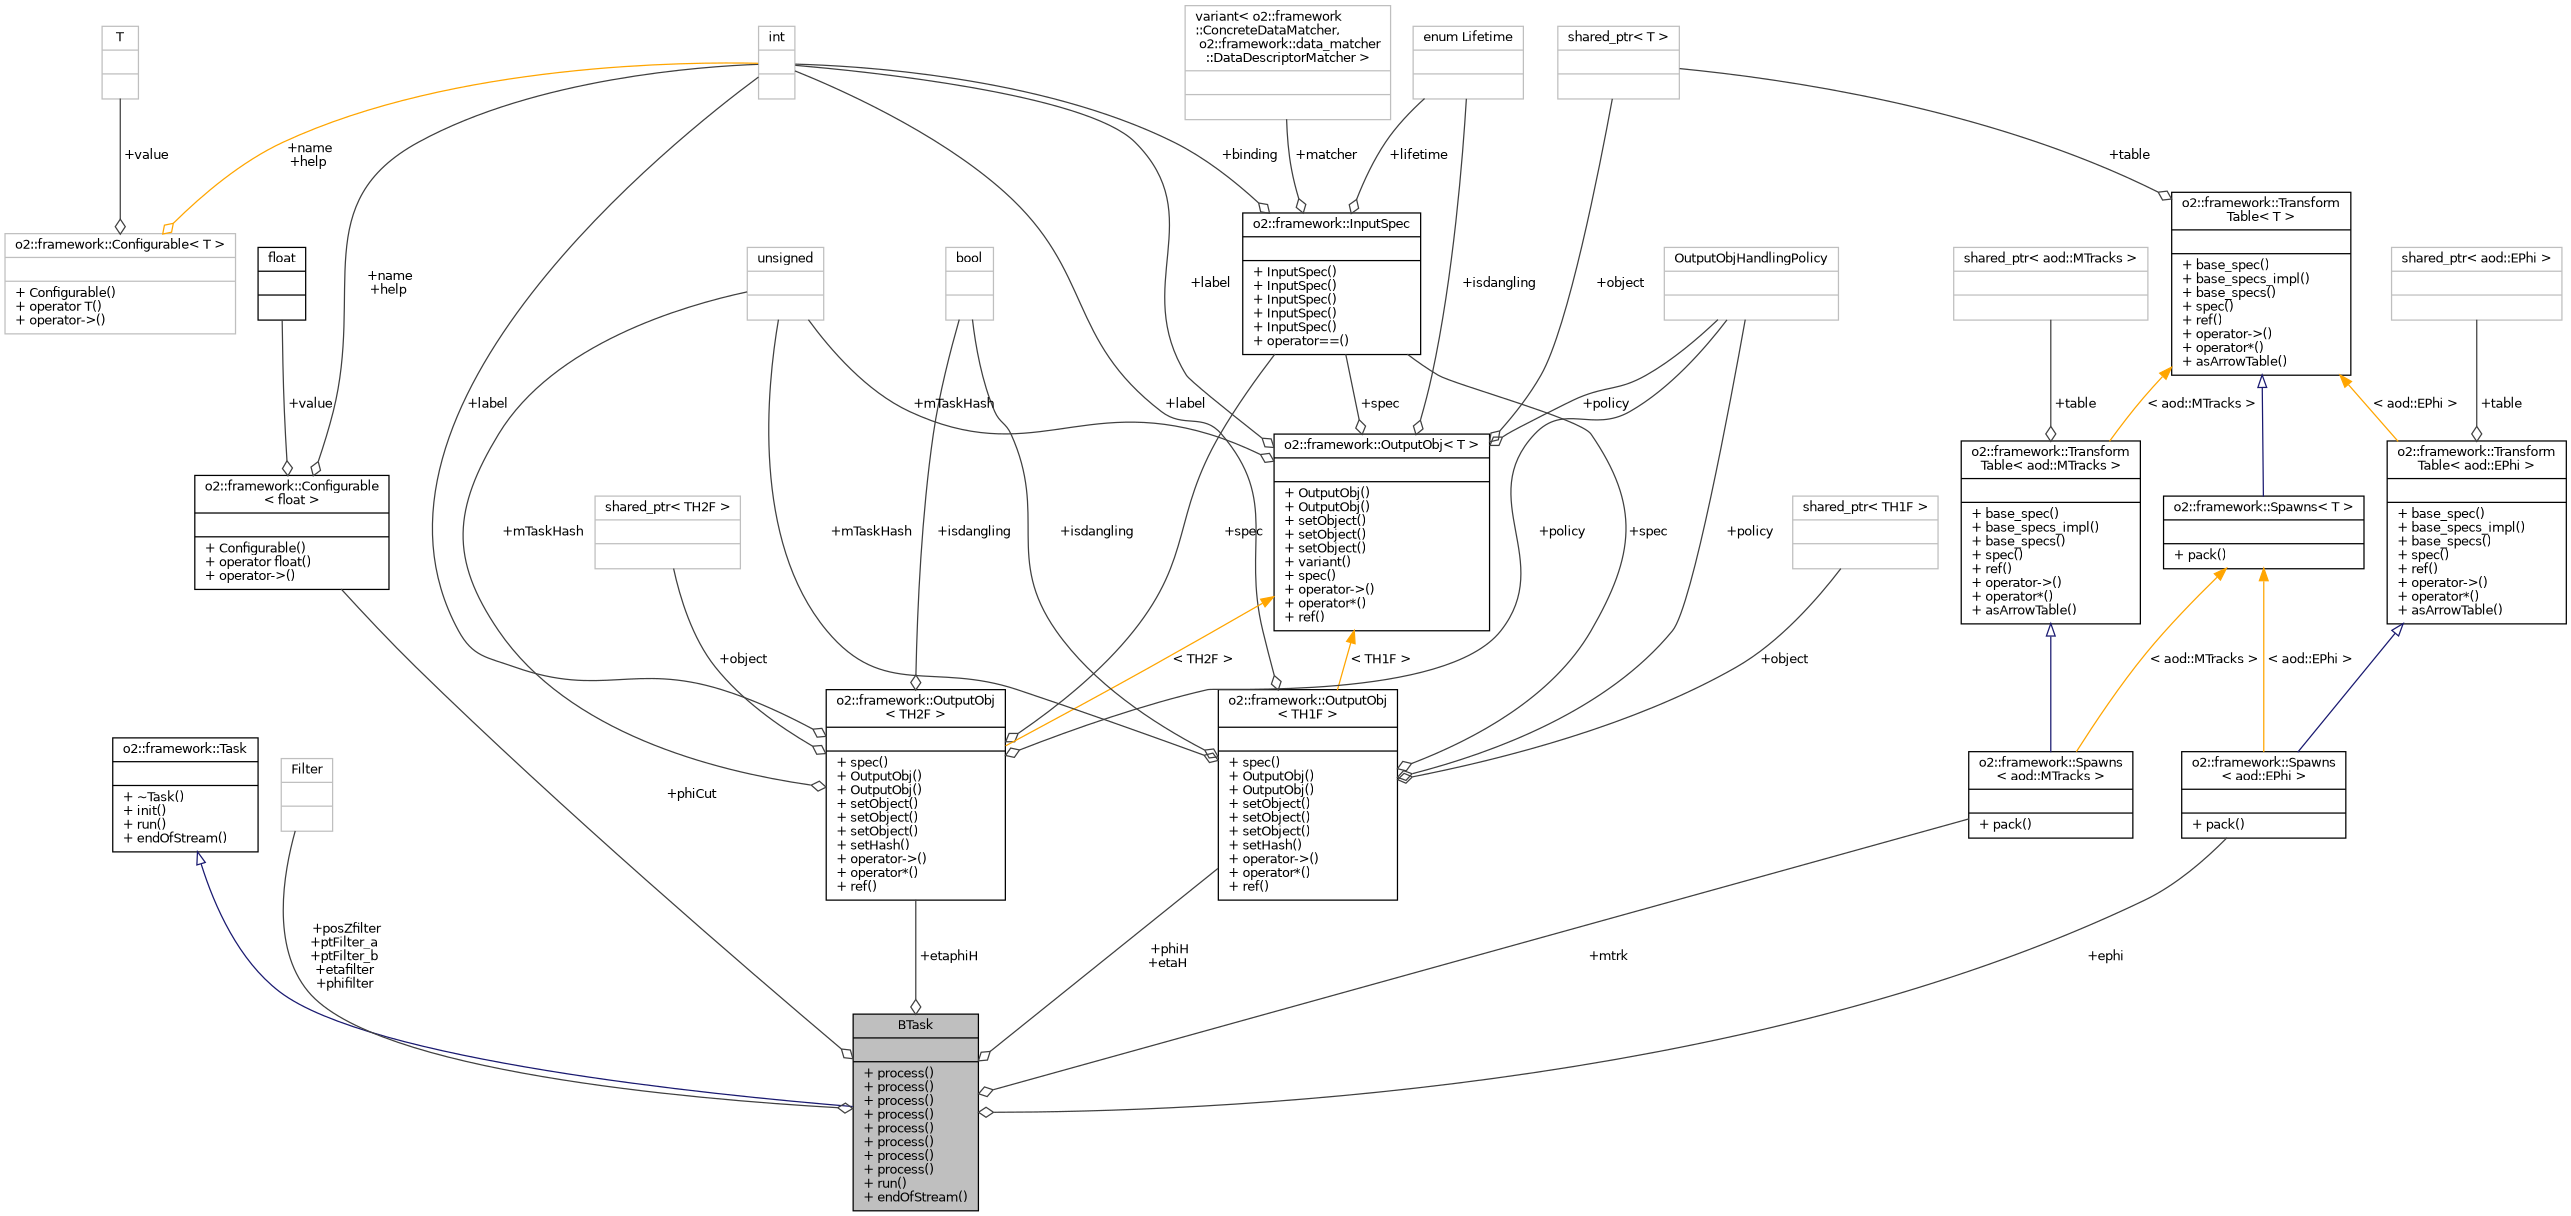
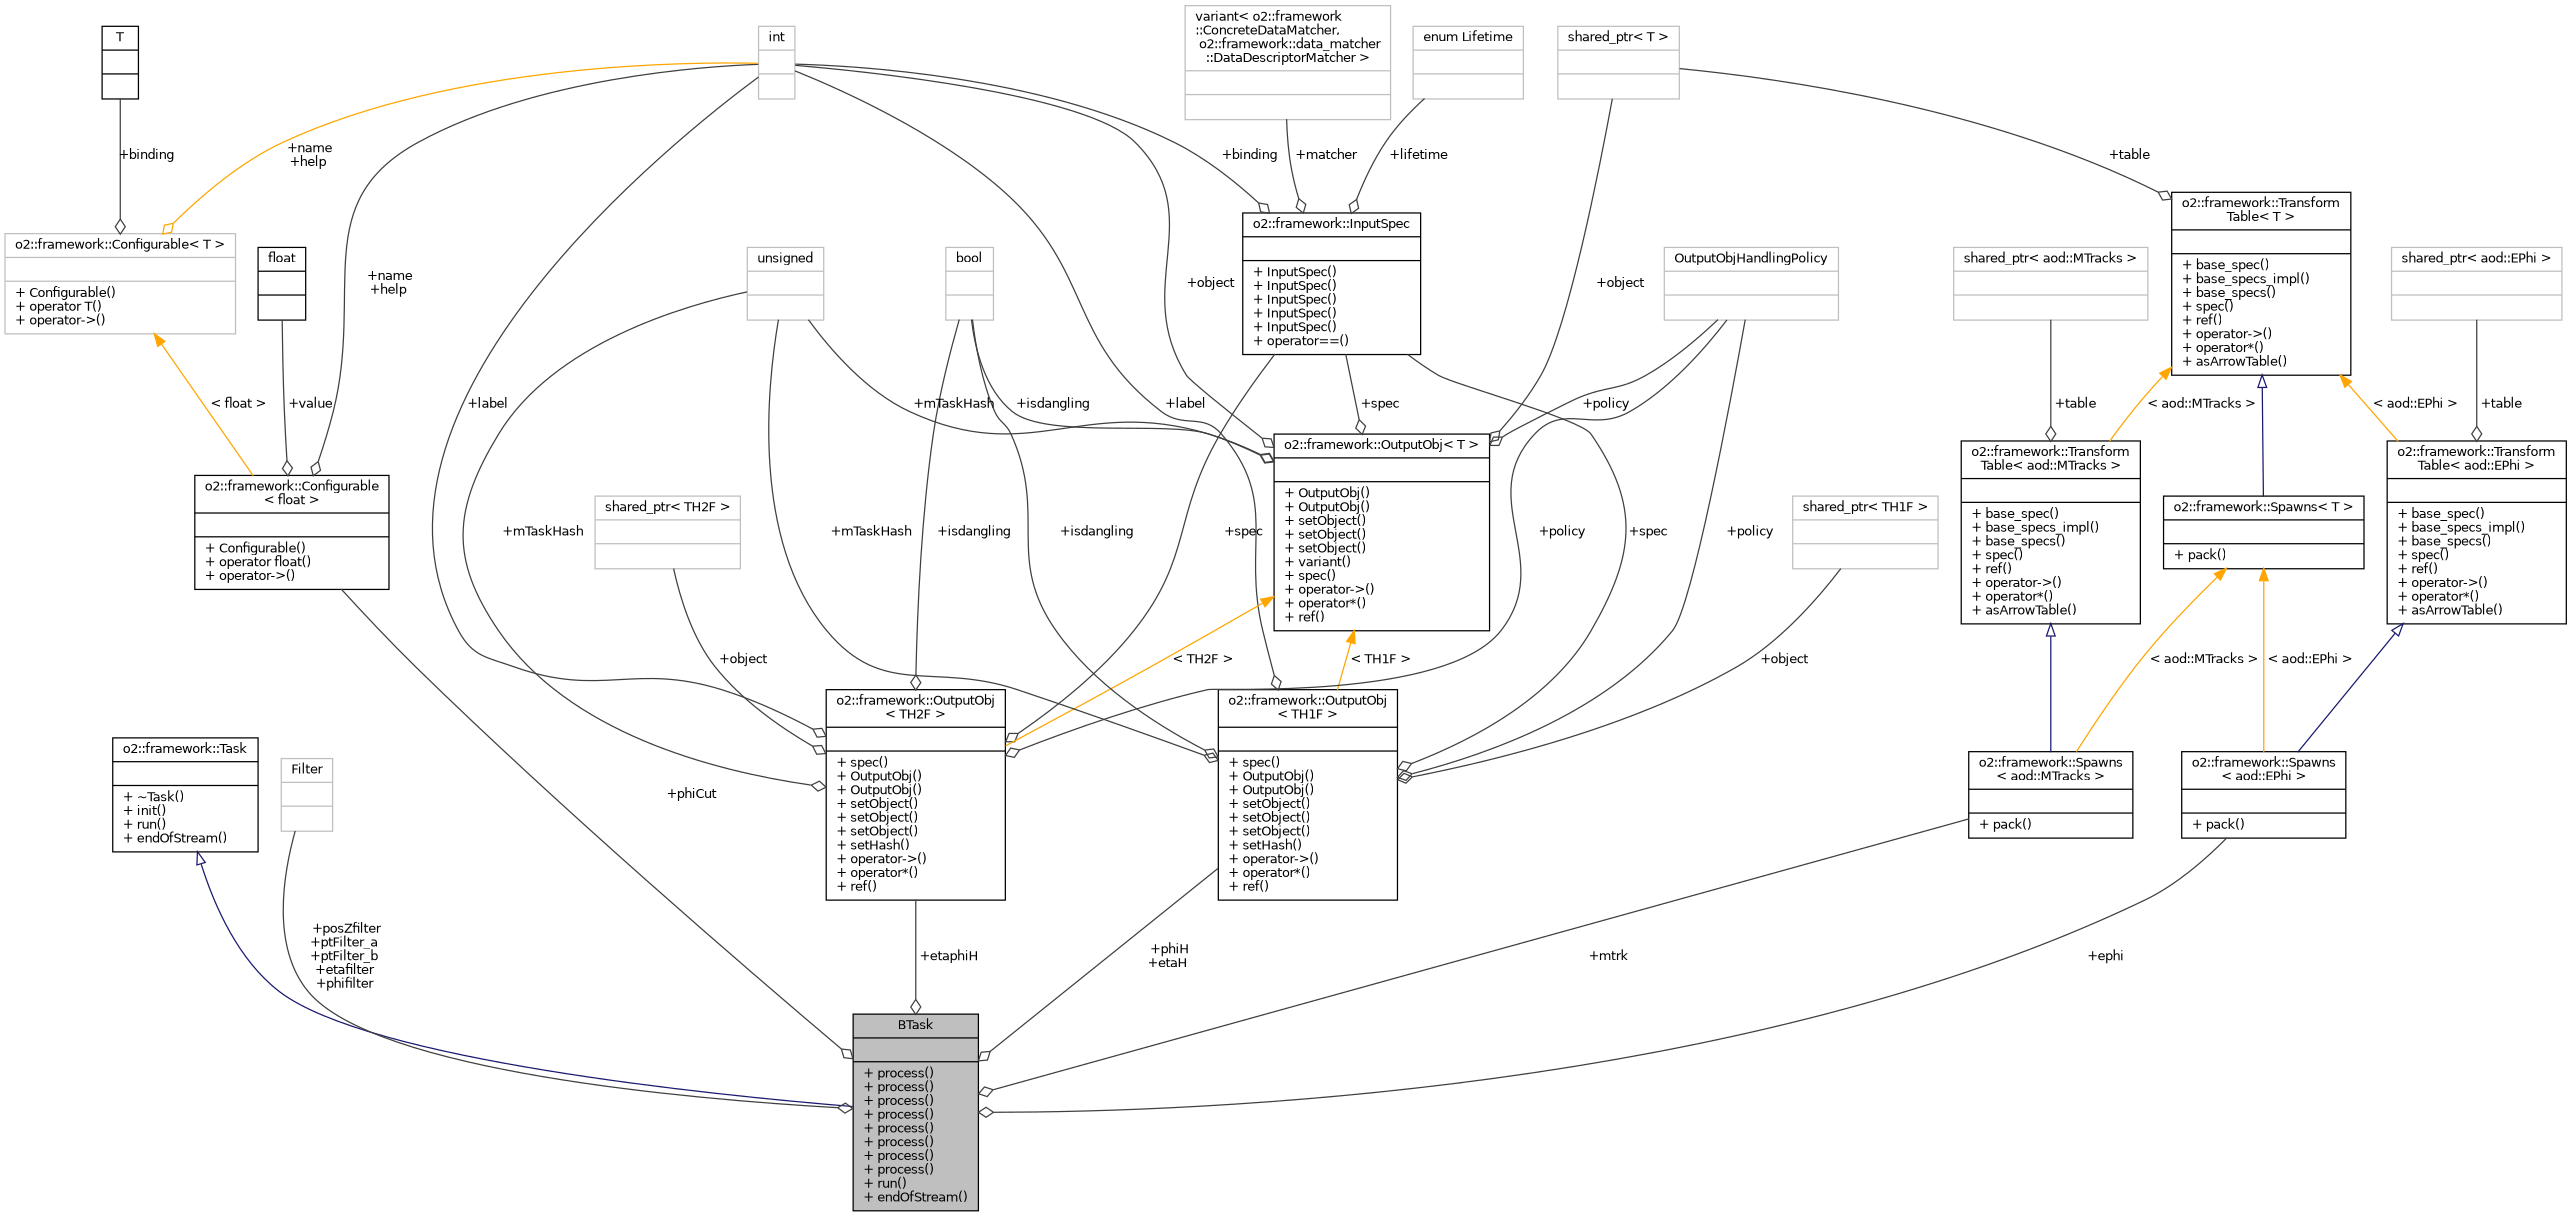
node "T": color grey75 -> black
edge "T" -> "o2::framework::Configurable< T >": label " +value" -> " +binding"
edge "enum Lifetime" -> "o2::framework::OutputObj< T >": now "bool" -> "o2::framework::OutputObj< T >"
edge "int" -> "o2::framework::OutputObj< T >": label " +label" -> " +object"
edge "o2::framework::Configurable" -> "o2::framework::Configurable< T >": added, label "< float >"
